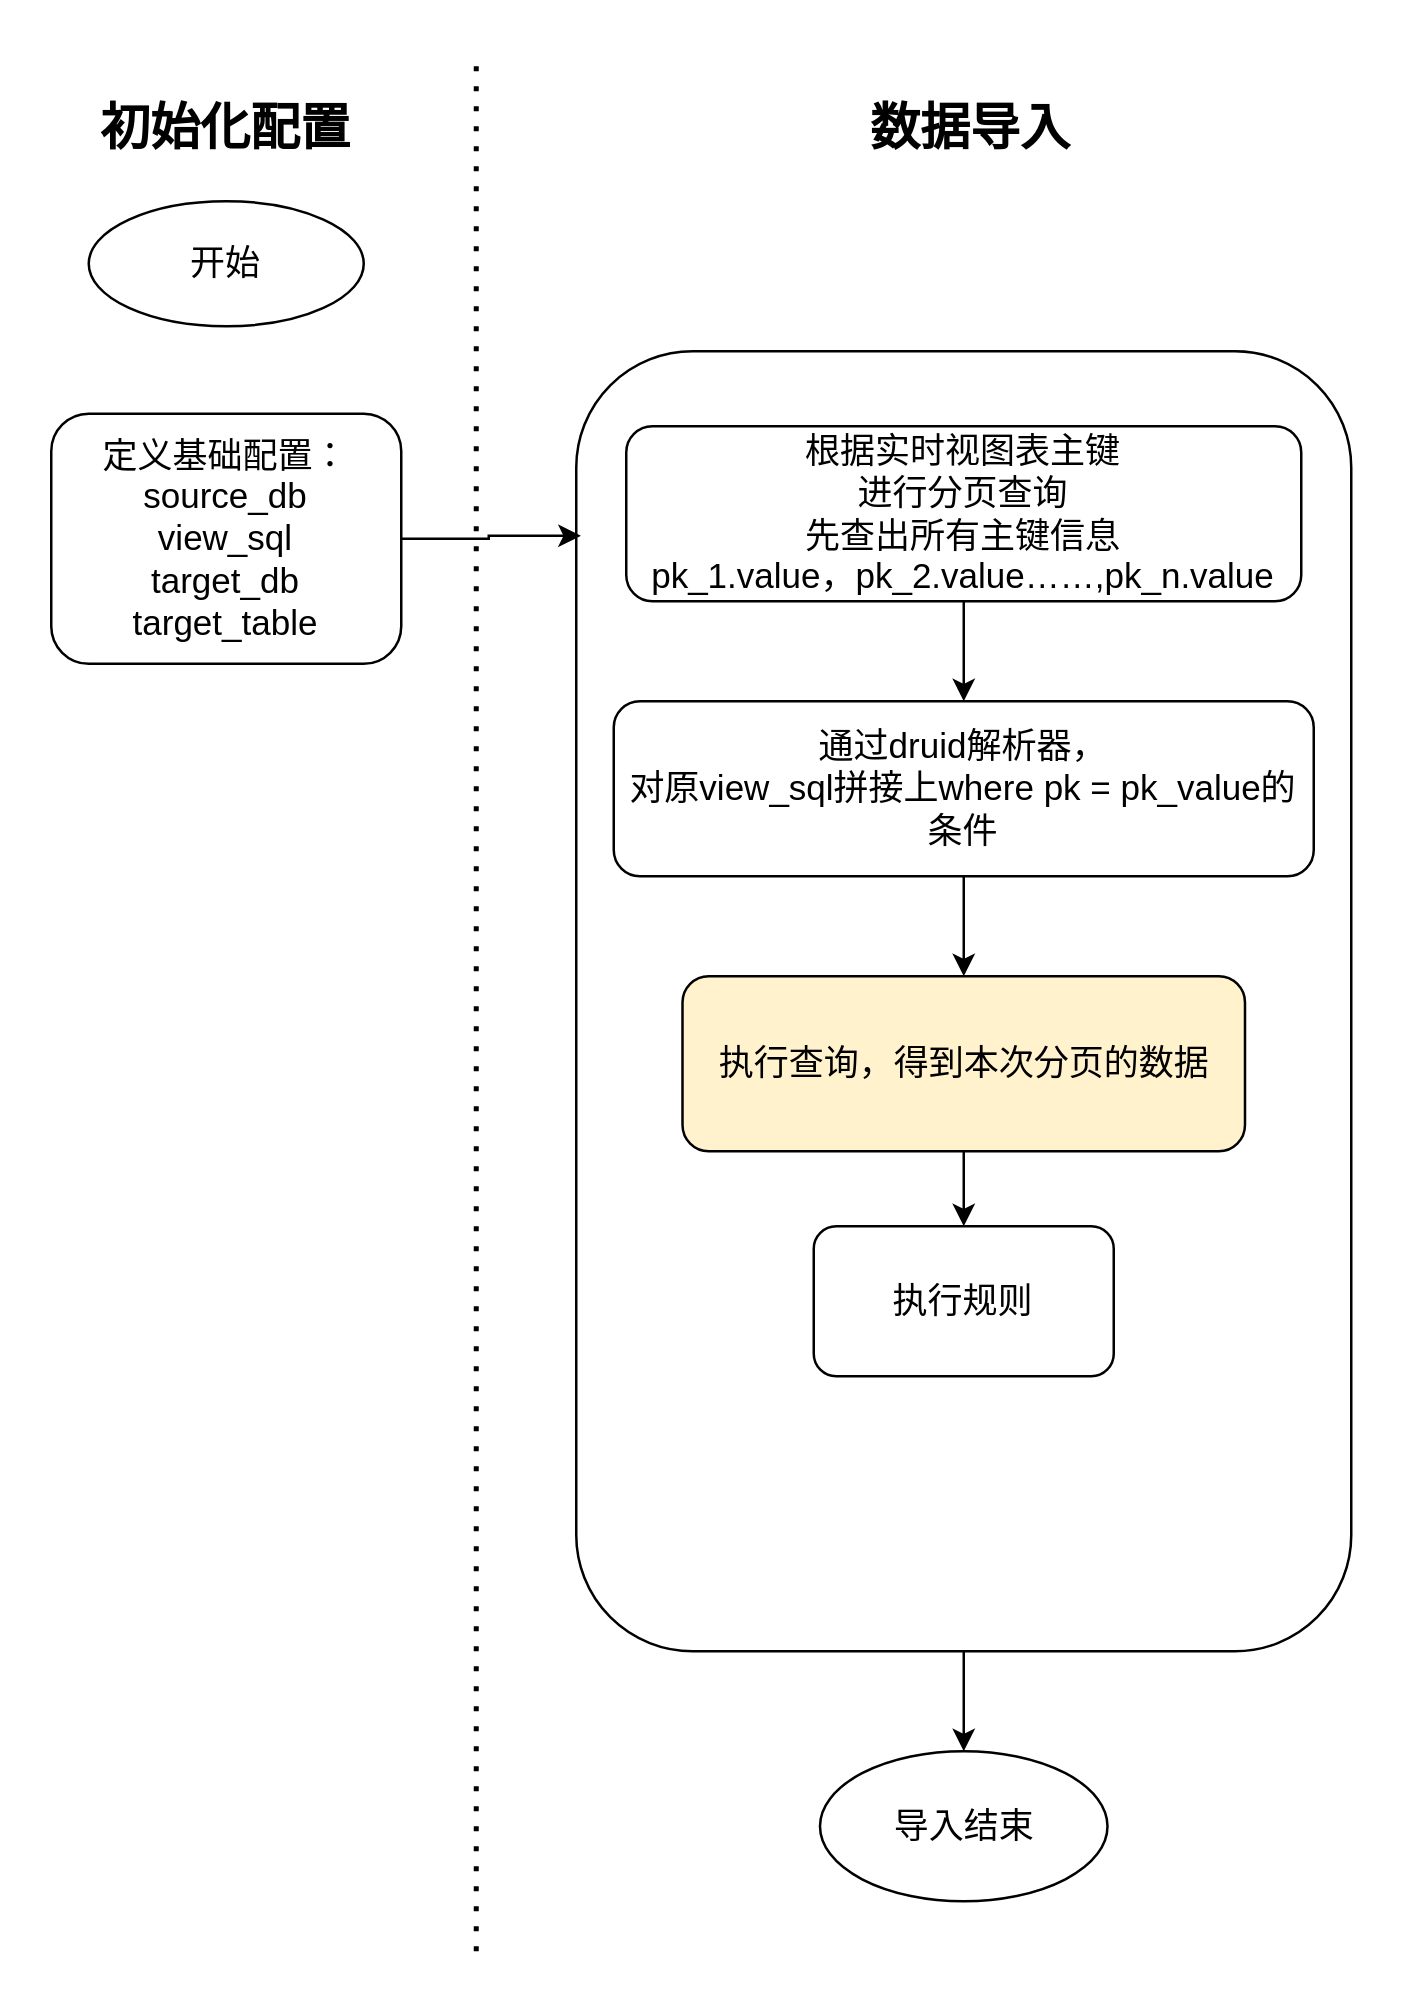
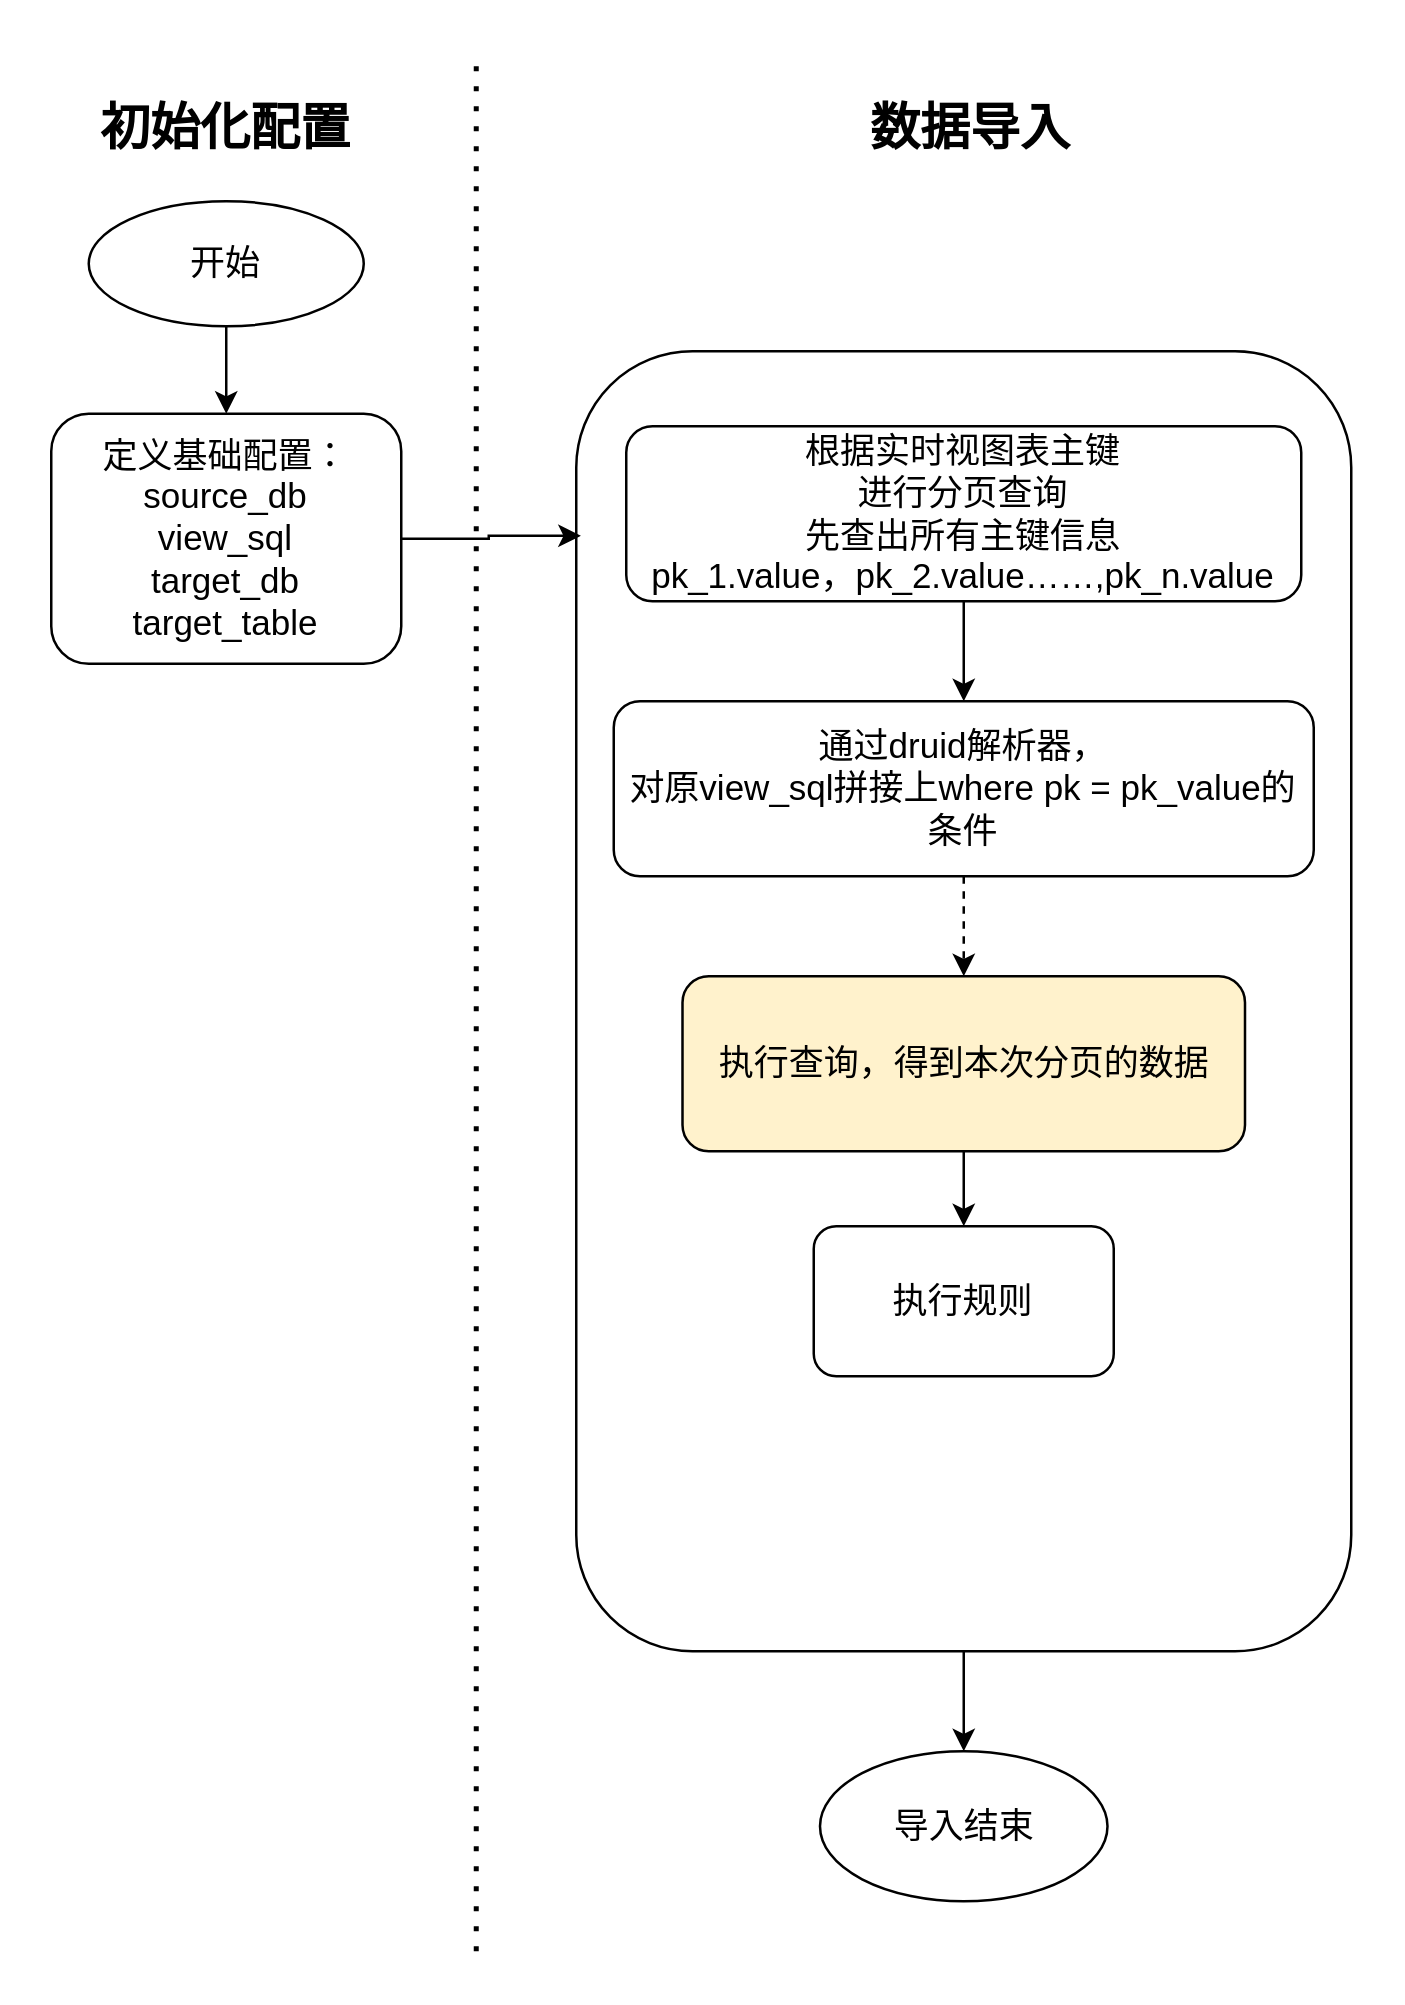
edge "开始" -> "定义基础配置：source_dbview_sqltarget_dbtarget_table": added
edge "通过druid解析器， 对原view_sql拼接上where pk = pk_value的条件" -> "执行查询，得到本次分页的数据": style solid -> dashed
